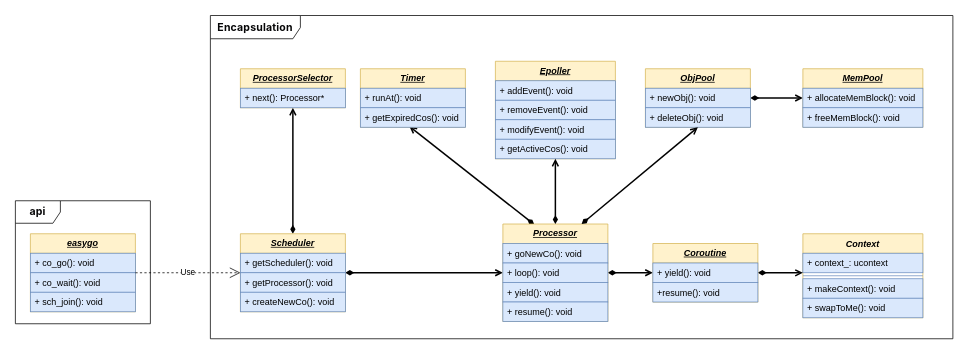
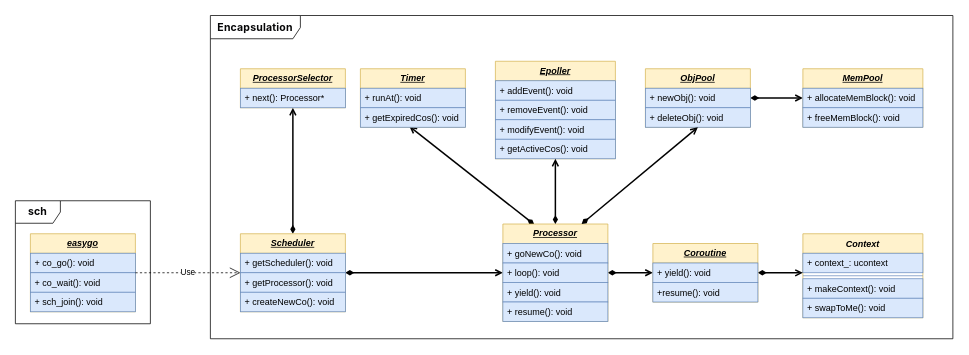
node "api": label "api" -> "sch"
